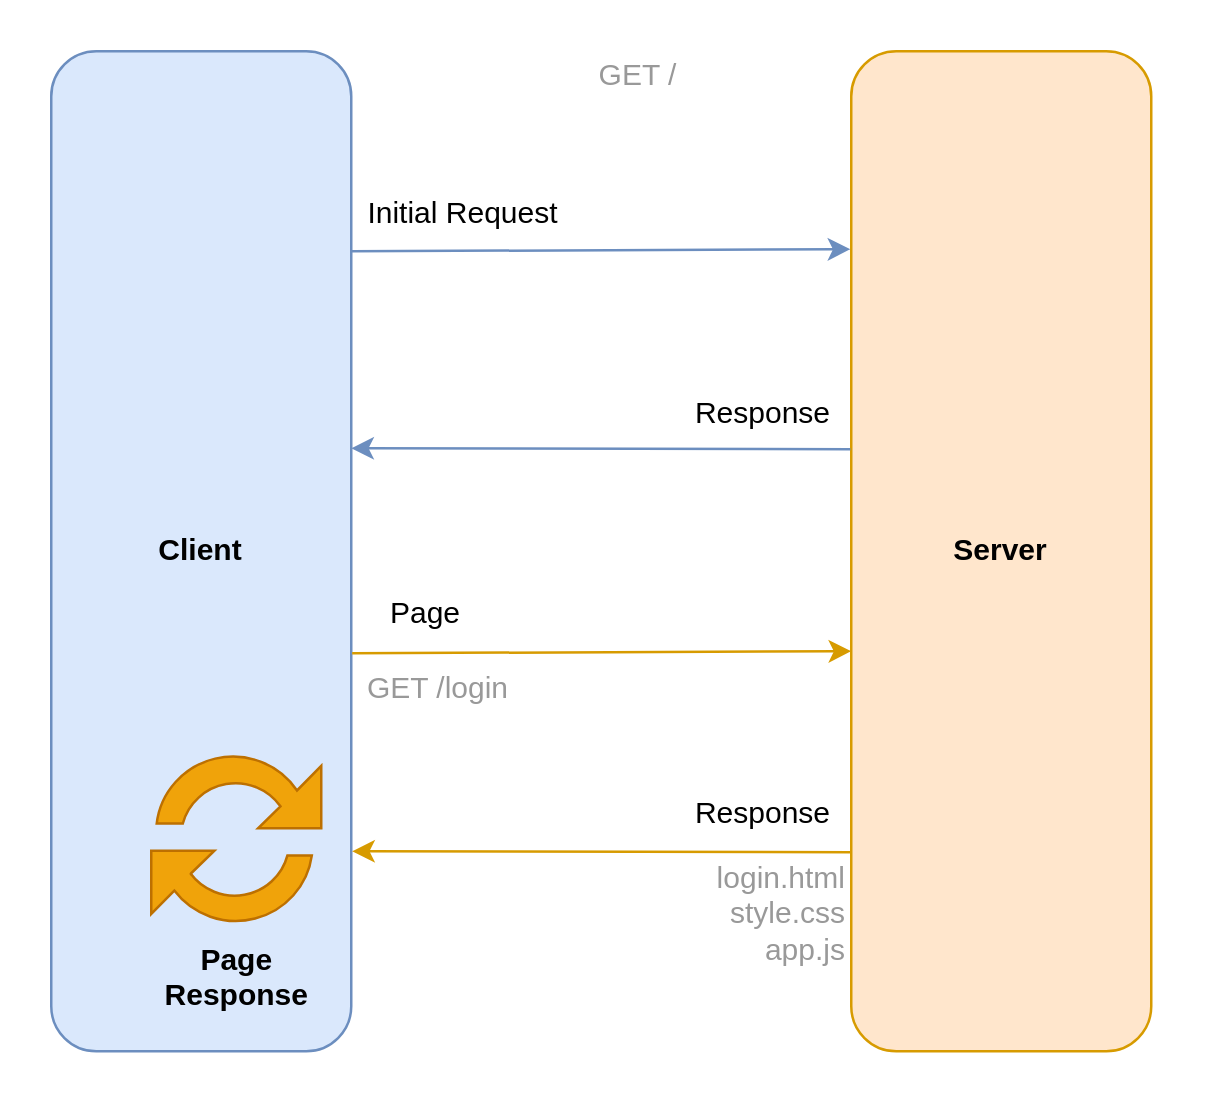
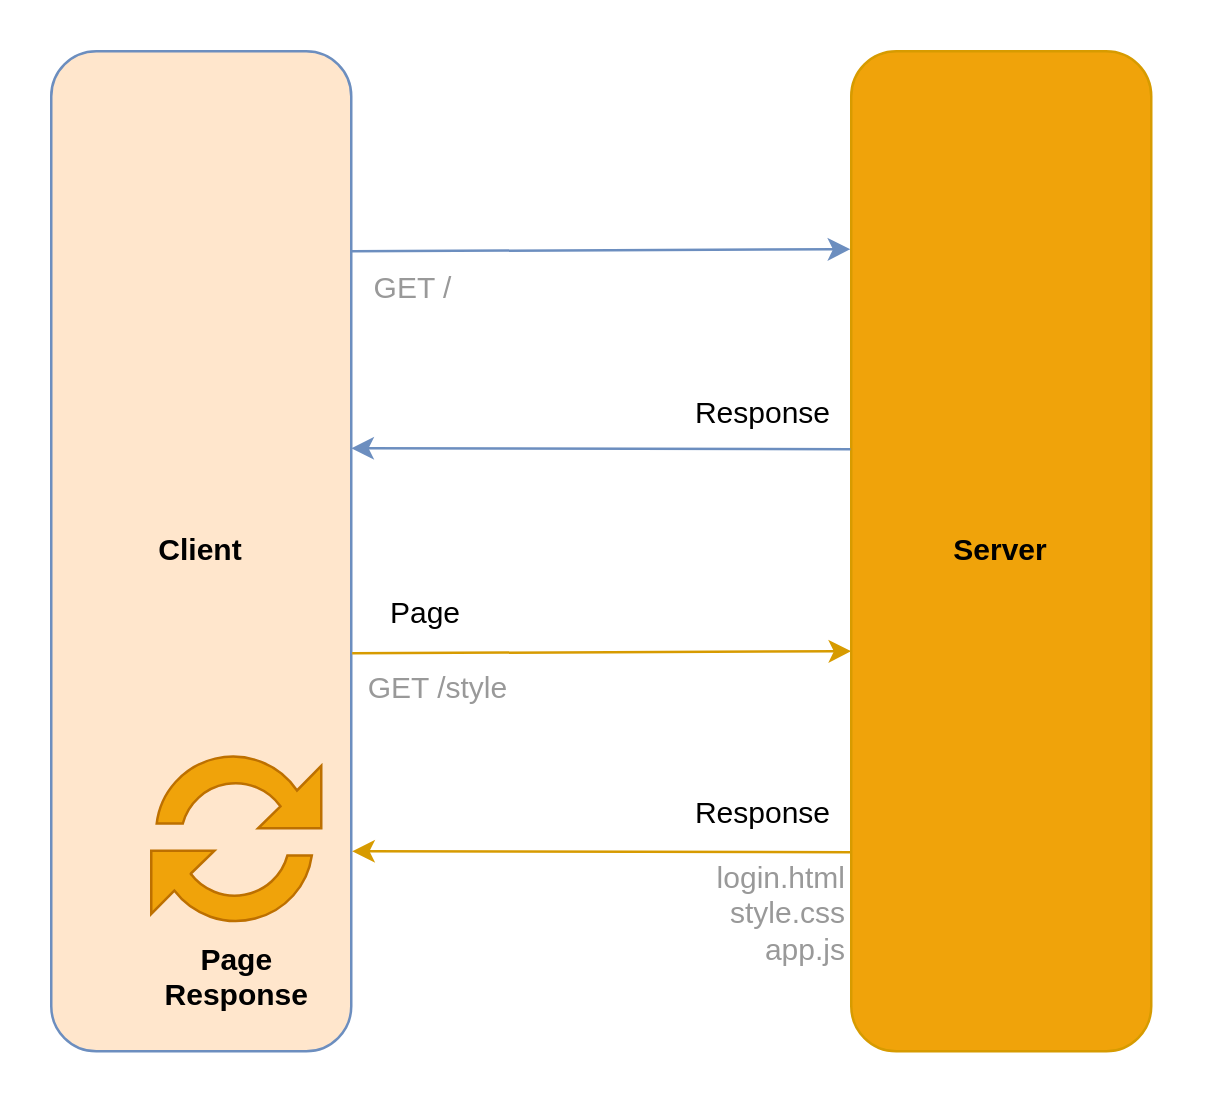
node "GET /": moved (639, 76) -> (414, 289)
node "Initial Request": removed
node "Client": fillcolor #dae8fc -> #ffe6cc
node "Server": fillcolor #ffe6cc -> #f0a30a
node "GET /login": label "GET /login" -> "GET /style"
